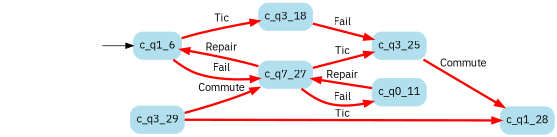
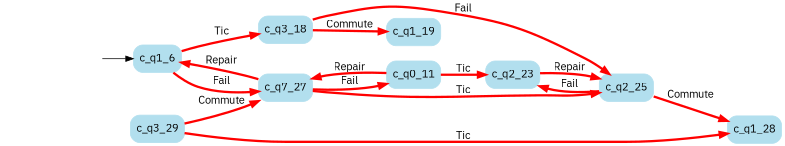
node "c_q1_19": added
node "c_q3_25": label "c_q3_25" -> "c_q2_25"
node "c_q2_23": added
